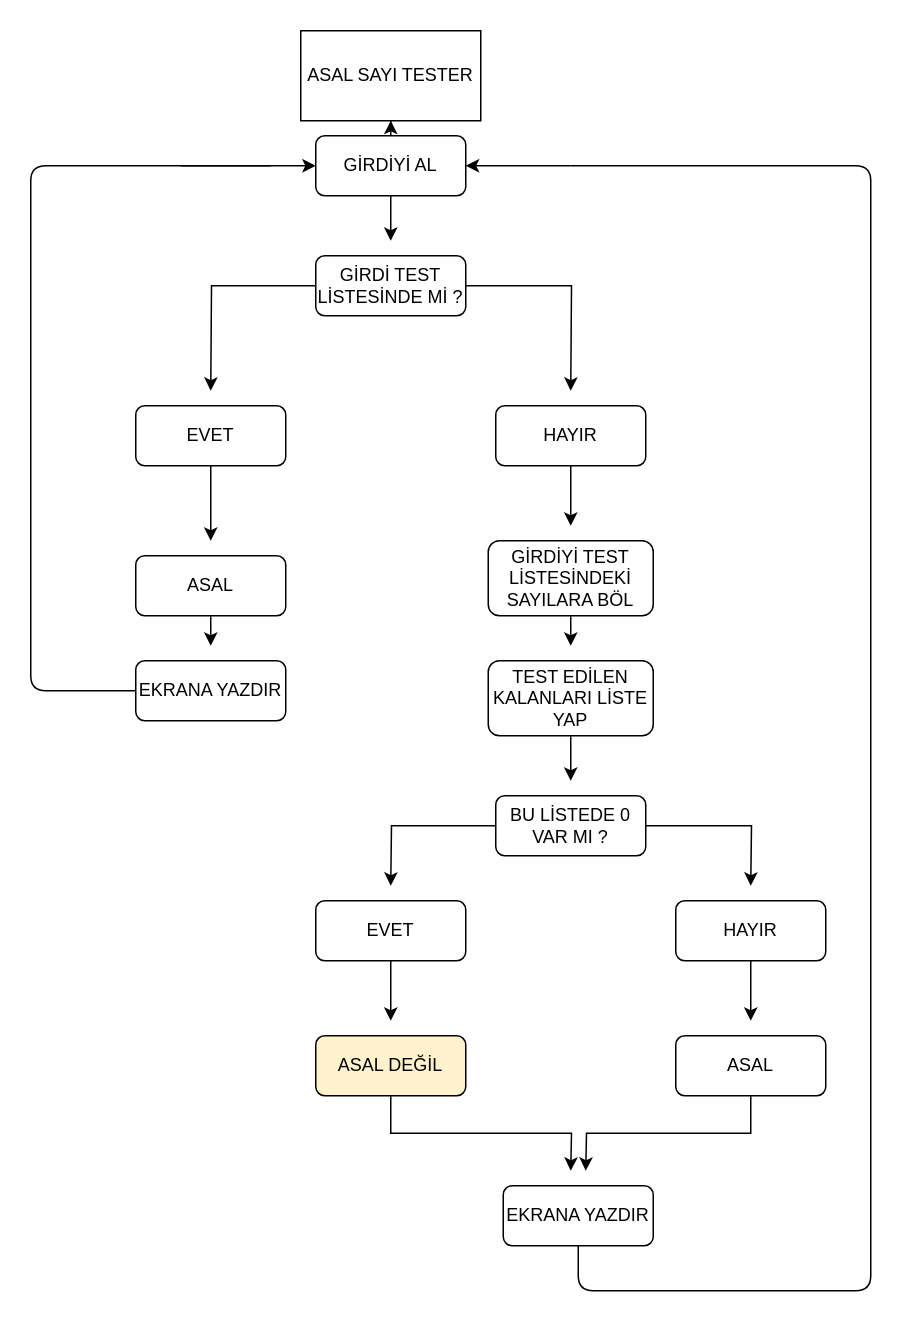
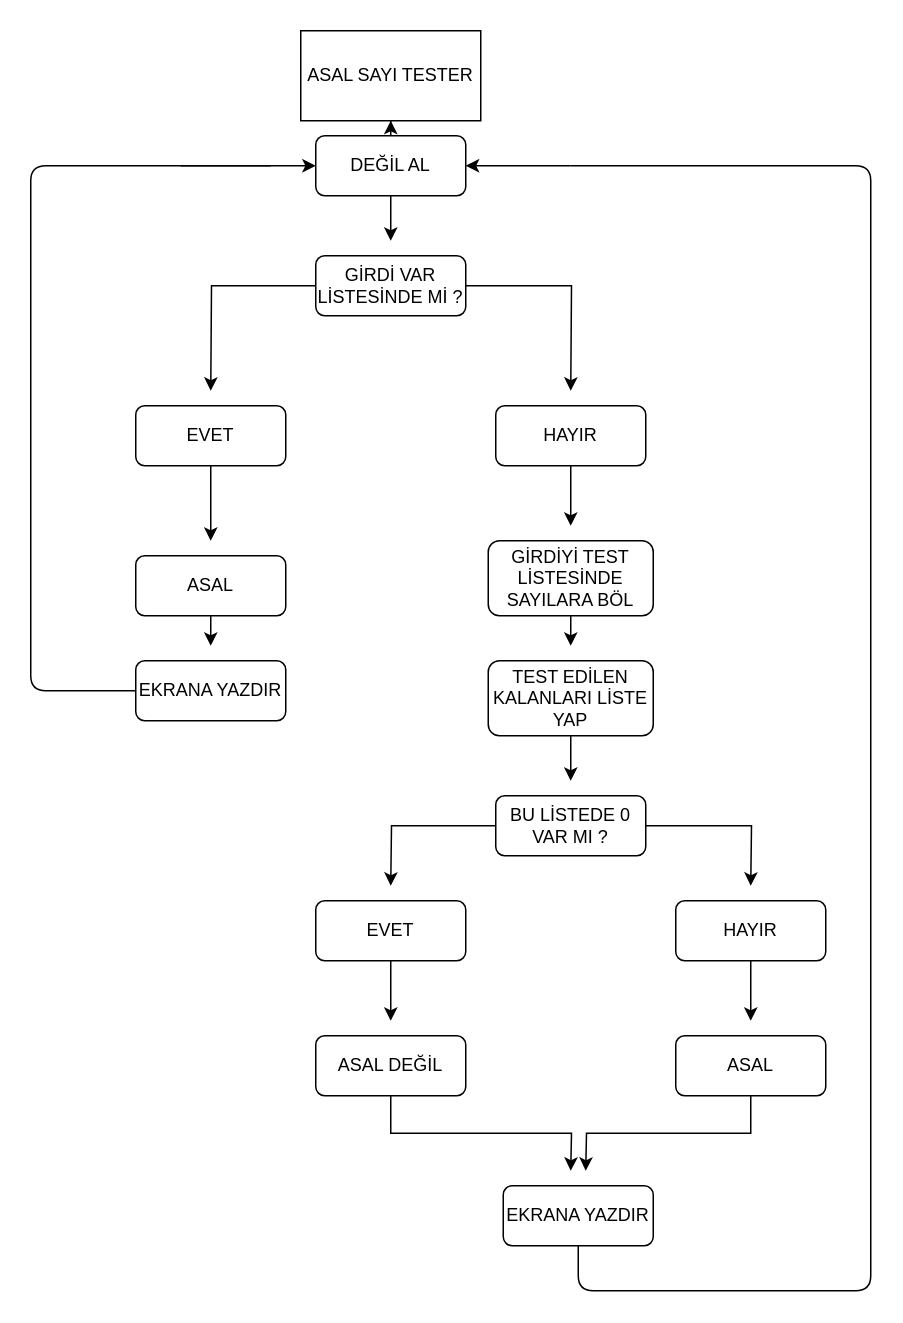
node "GİRDİYİ AL": label "GİRDİYİ AL" -> "DEĞİL AL"
node "GİRDİ TEST LİSTESİNDE Mİ ?": label "GİRDİ TEST LİSTESİNDE Mİ ?" -> "GİRDİ VAR LİSTESİNDE Mİ ?"
node "GİRDİYİ TEST LİSTESİNDEKİ SAYILARA BÖL": label "GİRDİYİ TEST LİSTESİNDEKİ SAYILARA BÖL" -> "GİRDİYİ TEST LİSTESİNDE SAYILARA BÖL"
node "ASAL DEĞİL": fillcolor #fff2cc -> #ffffff
